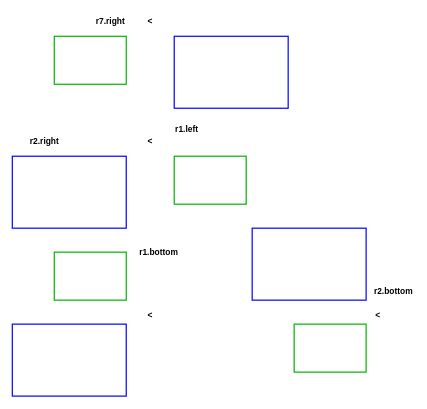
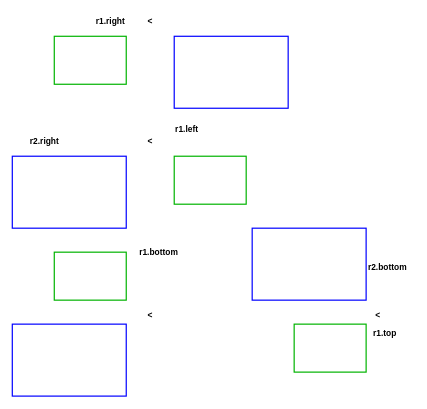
node "r7.right": label "r7.right" -> "r1.right"
node "r2.bottom": moved (396, 291) -> (390, 267)
node "r1.top": added
